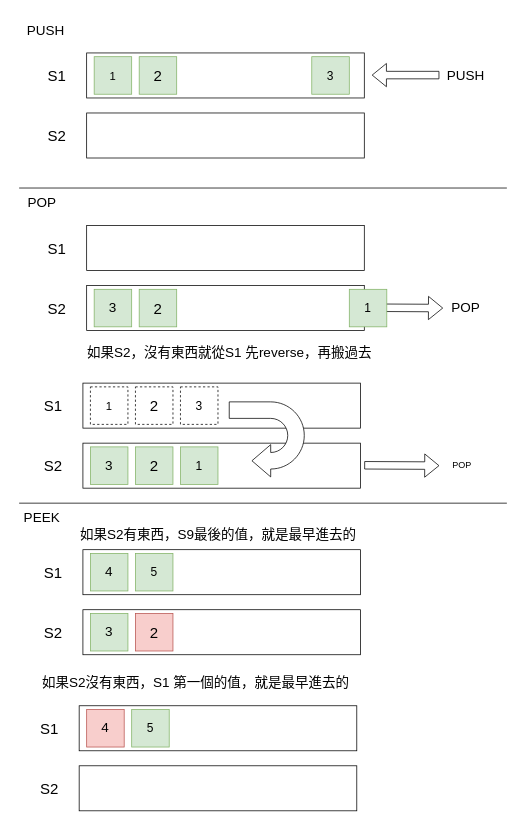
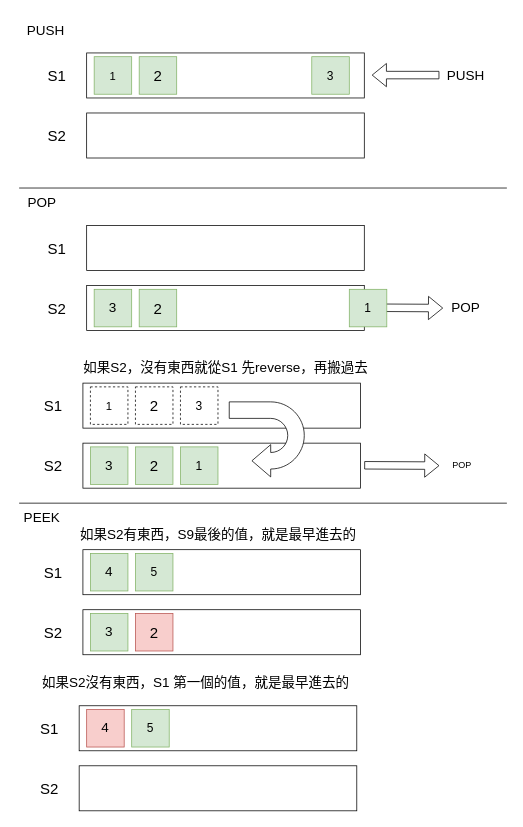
node "如果S2，沒有東西就從S1 先reverse，再搬過去": moved (229, 353) -> (225, 368)
